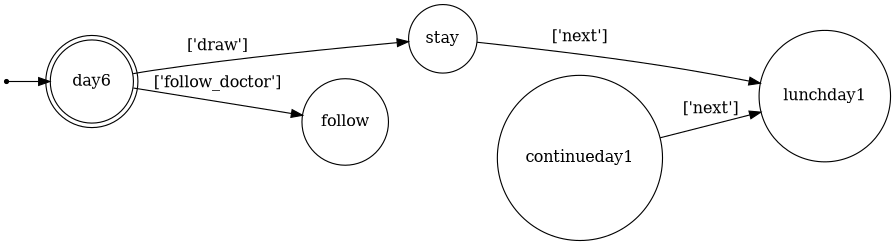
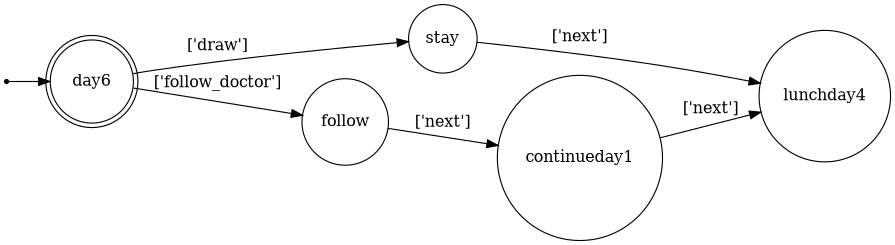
node "lunchday1": label "lunchday1" -> "lunchday4"
edge "follow" -> "continueday1": added, label "['next']"
